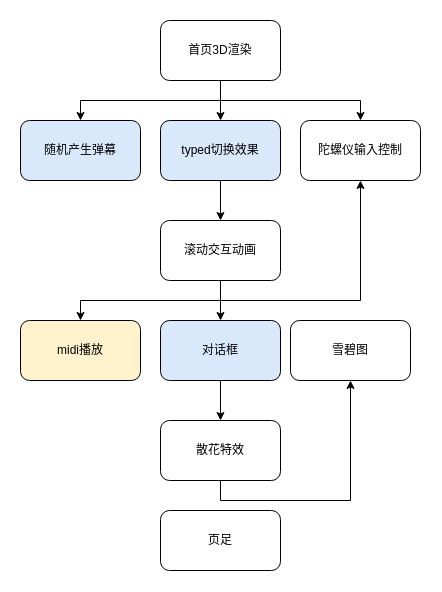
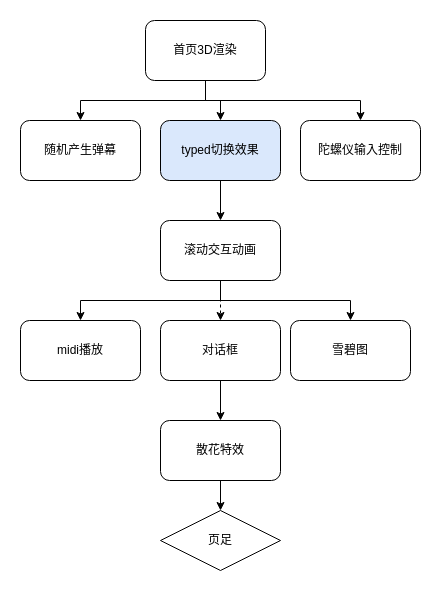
node "首页3D渲染": moved (221, 51) -> (206, 51)
node "随机产生弹幕": fillcolor #dae8fc -> #ffffff
edge "滚动交互动画" -> "陀螺仪输入控制": now "滚动交互动画" -> "雪碧图"
edge "滚动交互动画" -> "对话框": style solid -> dashed
node "midi播放": fillcolor #fff2cc -> #ffffff
node "对话框": fillcolor #dae8fc -> #ffffff
edge "散花特效" -> "雪碧图": now "散花特效" -> "页足"
node "页足": shape rounded rectangle -> diamond
